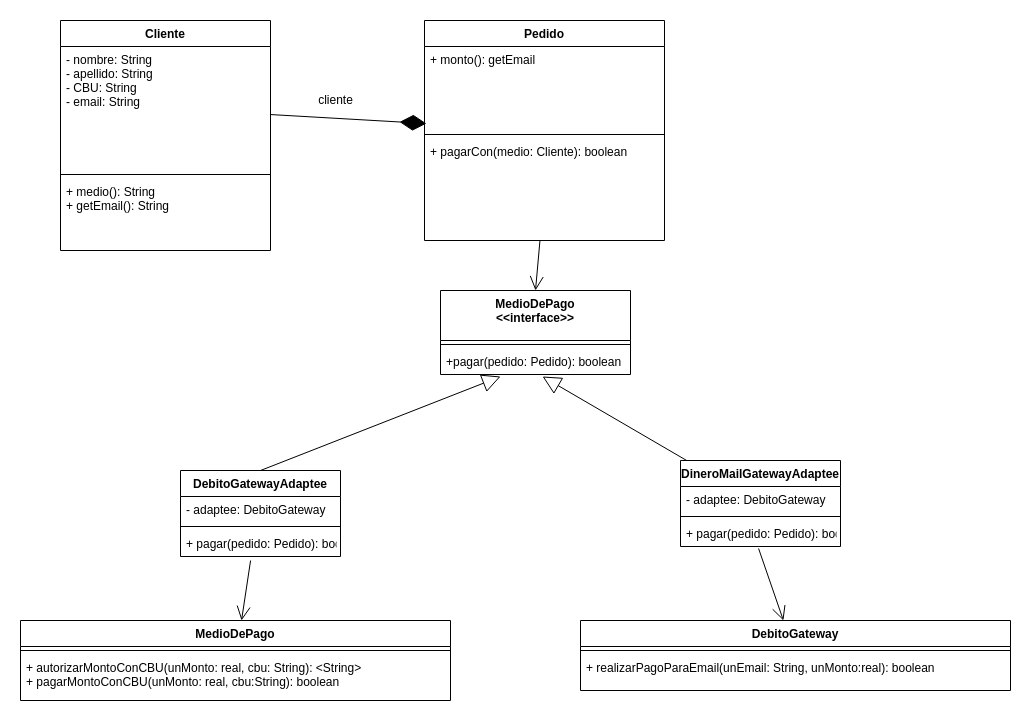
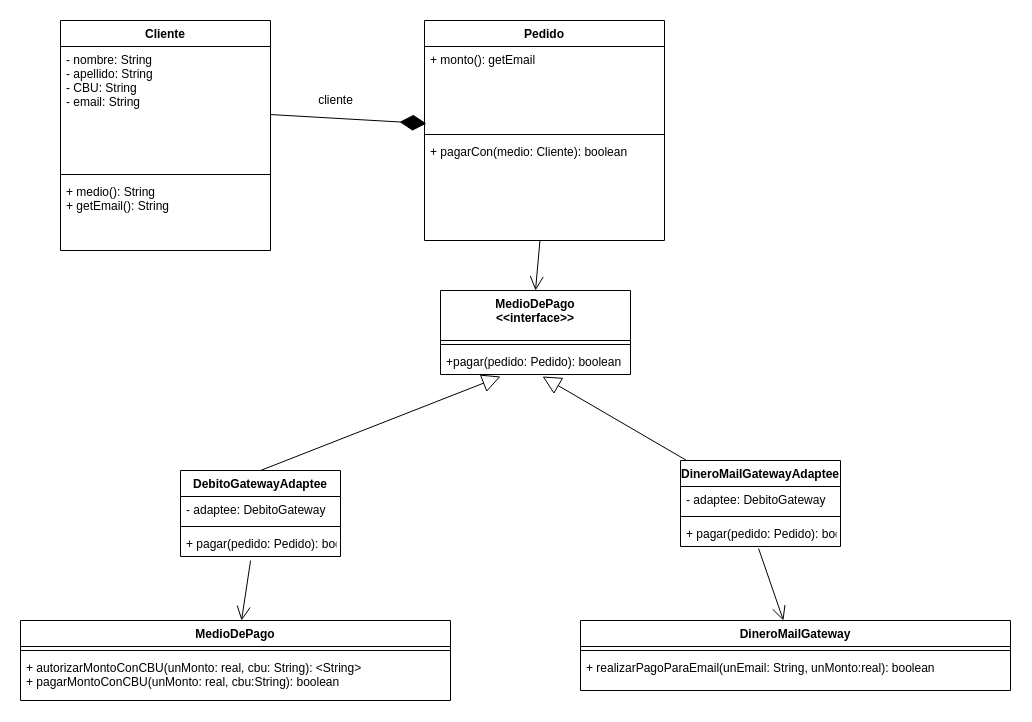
node "DebitoGateway": label "DebitoGateway" -> "DineroMailGateway"
